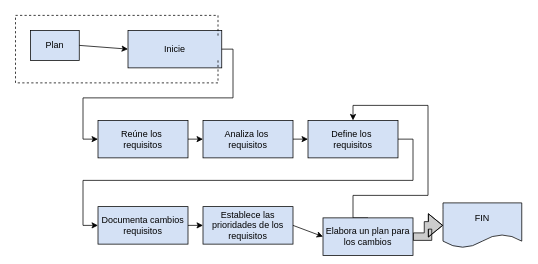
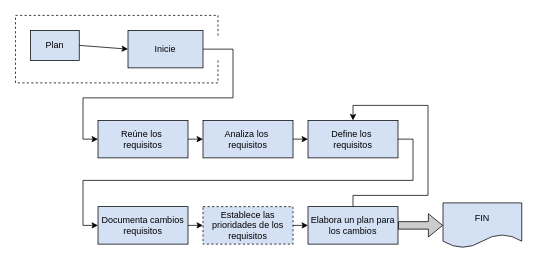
node "Inicie": size 94x38 -> 75x38
node "Establece las prioridades de los requisitos": style solid -> dashed
node "Elabora un plan para los cambios": moved (368, 237) -> (353, 225)
